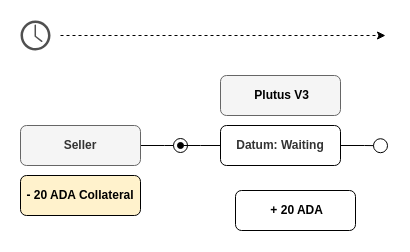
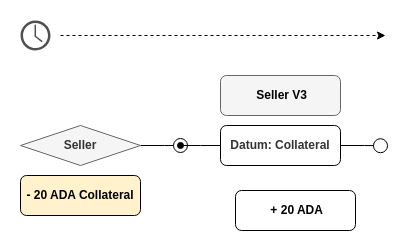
node "Plutus V3": label "Plutus V3" -> "Seller V3"
node "Seller": shape rounded rectangle -> diamond
node "Datum: Waiting": label "Datum: Waiting" -> "Datum: Collateral"
